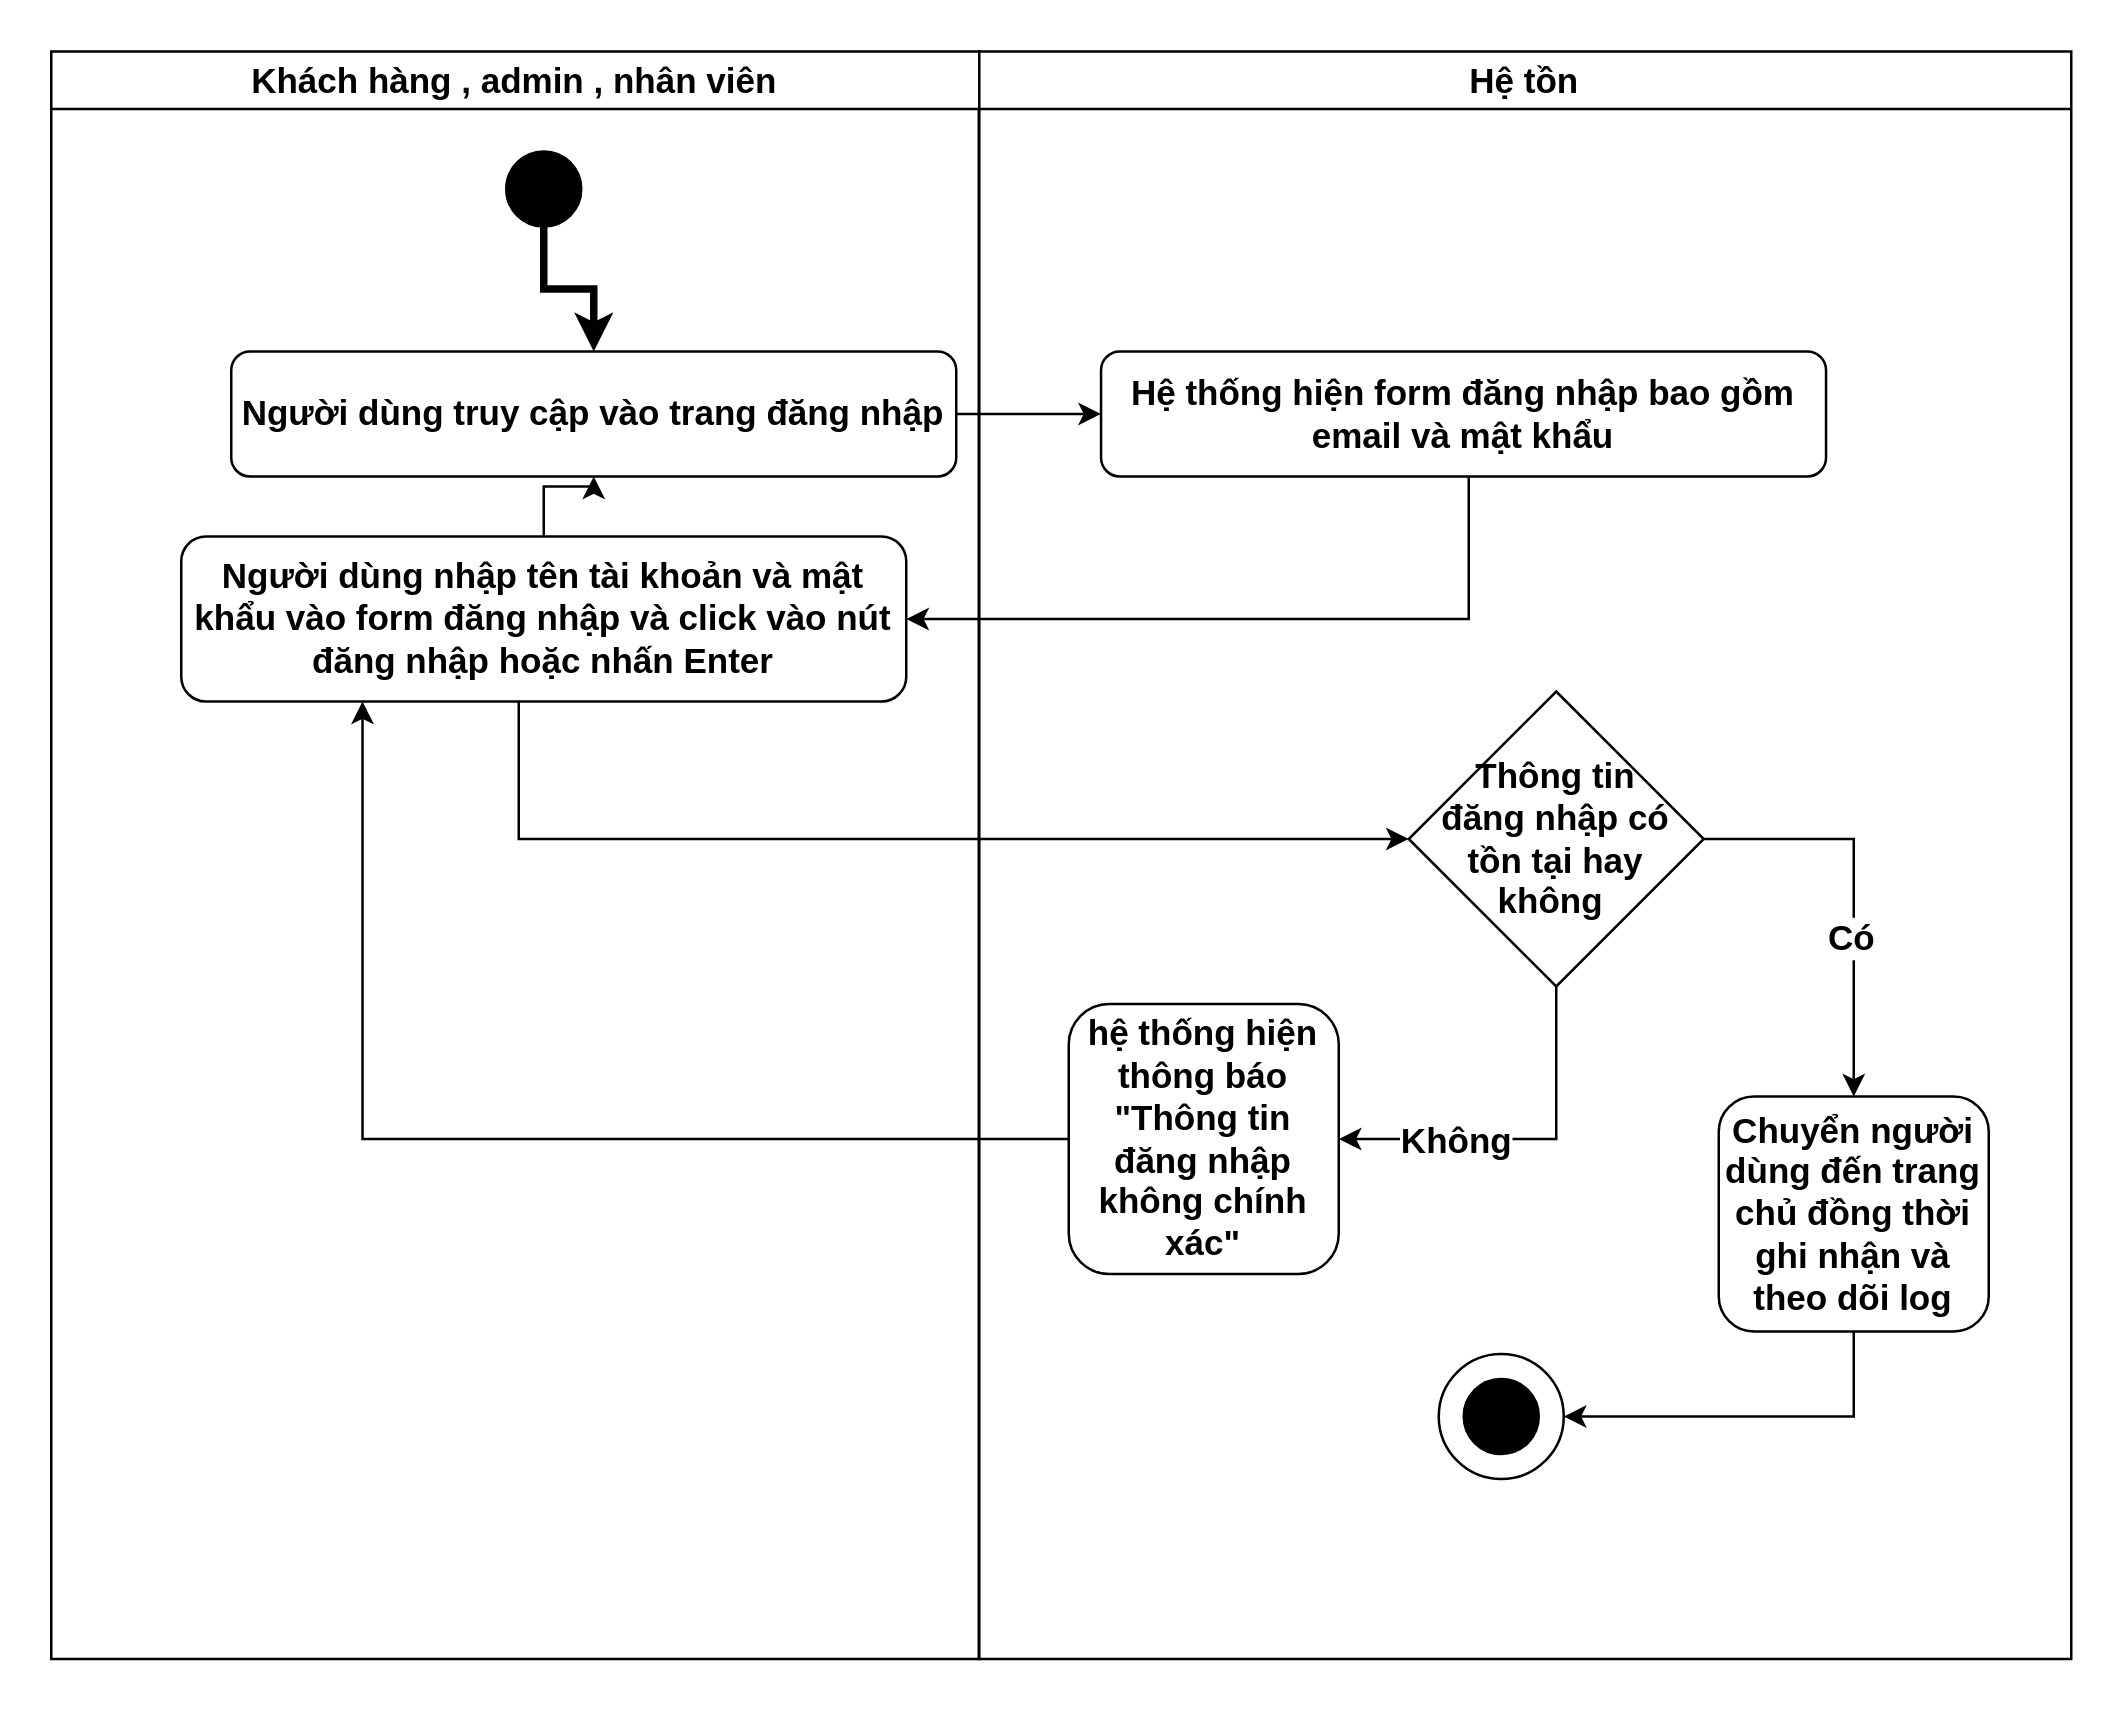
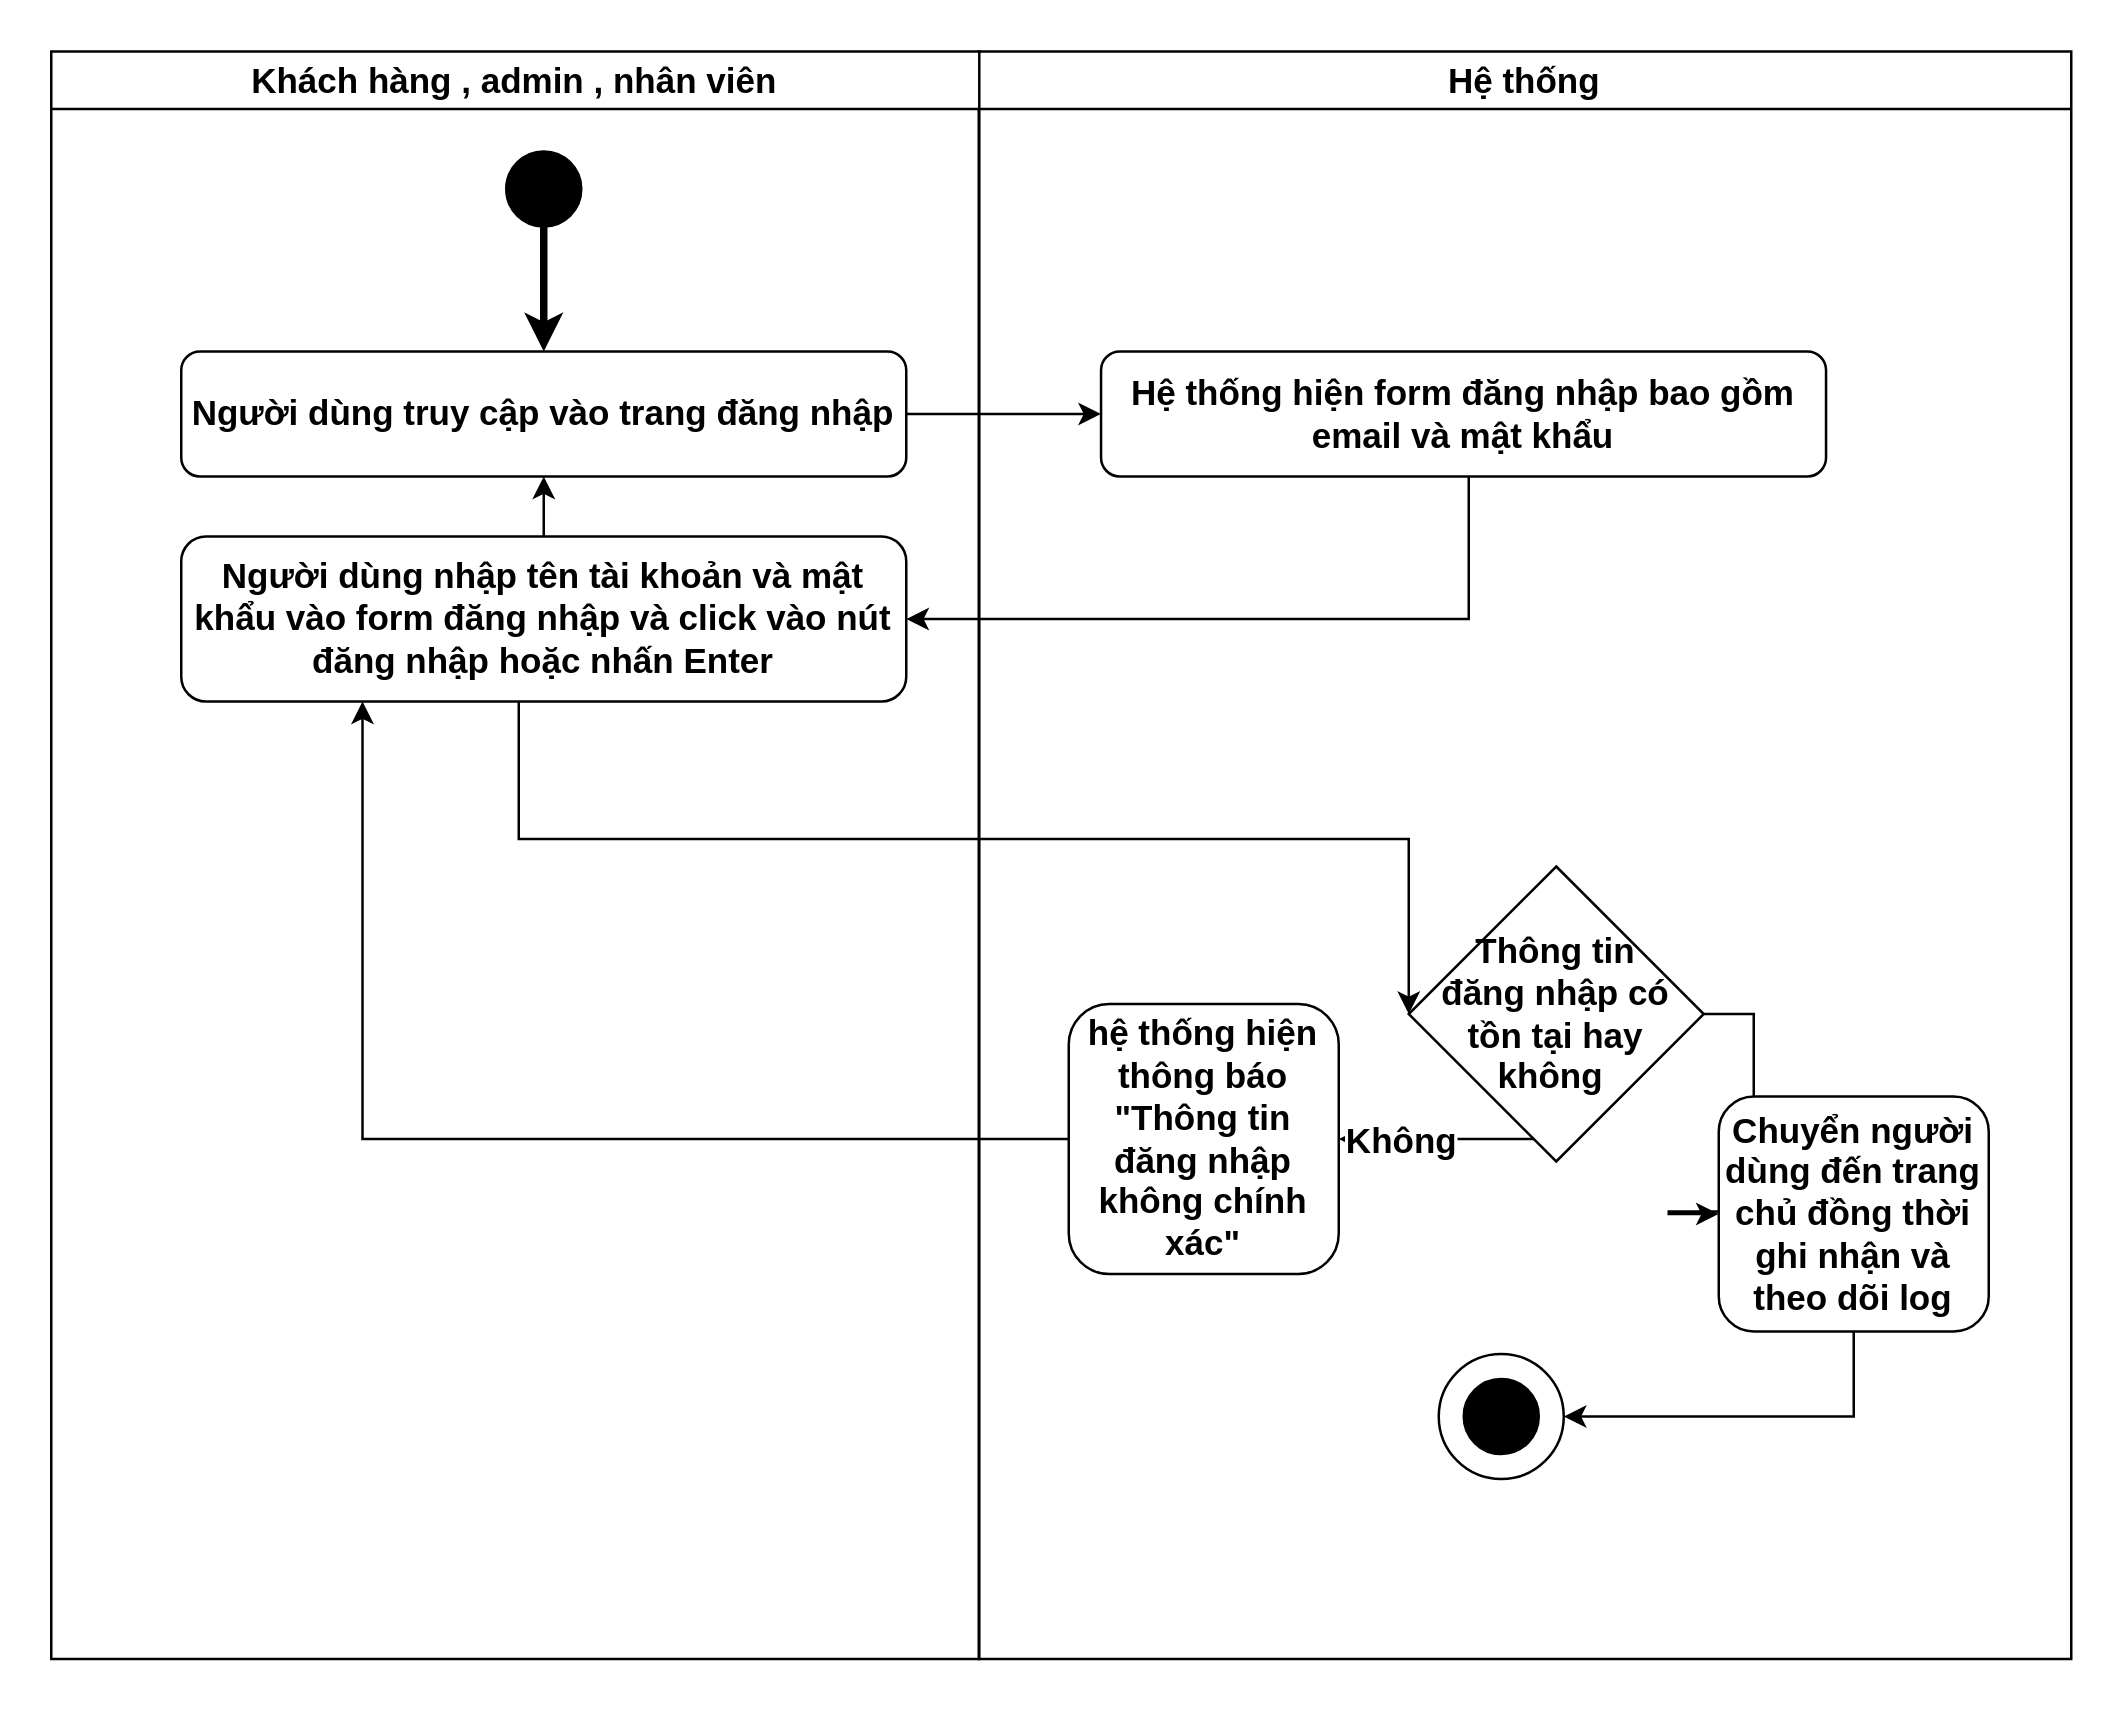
node "Hệ tồn": label "Hệ tồn" -> "Hệ thống"
node "Người dùng truy cập vào trang đăng nhập": moved (594, 414) -> (544, 414)
node "Thông tin đăng nhập có tồn tại hay không": moved (1556, 839) -> (1556, 1014)
